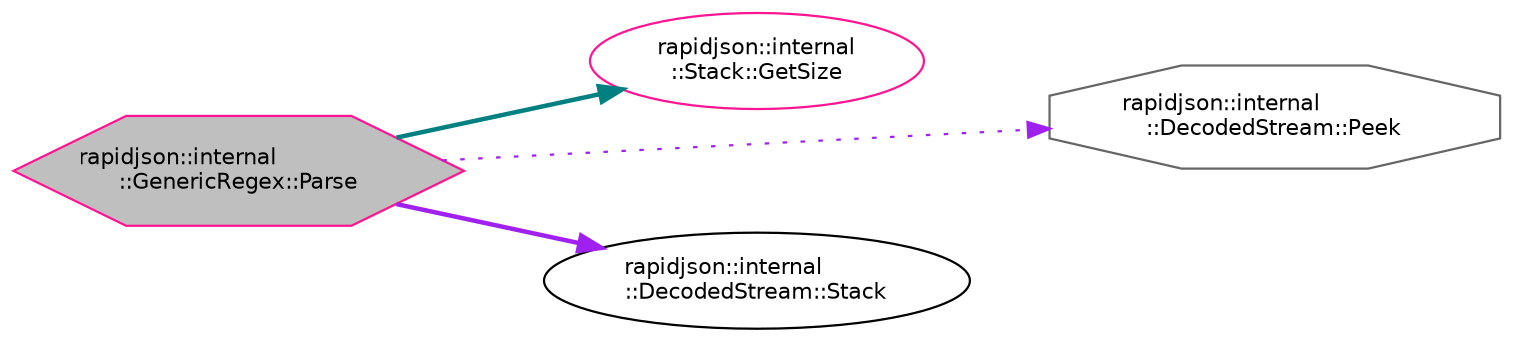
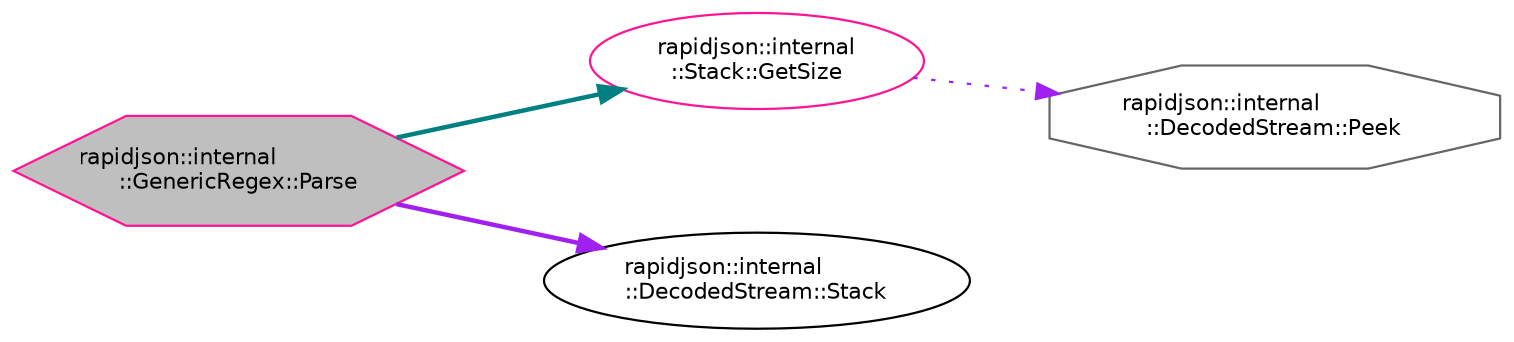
edge "rapidjson::internal ::GenericRegex::Parse" -> "rapidjson::internal ::DecodedStream::Peek": now "rapidjson::internal ::Stack::GetSize" -> "rapidjson::internal ::DecodedStream::Peek"
